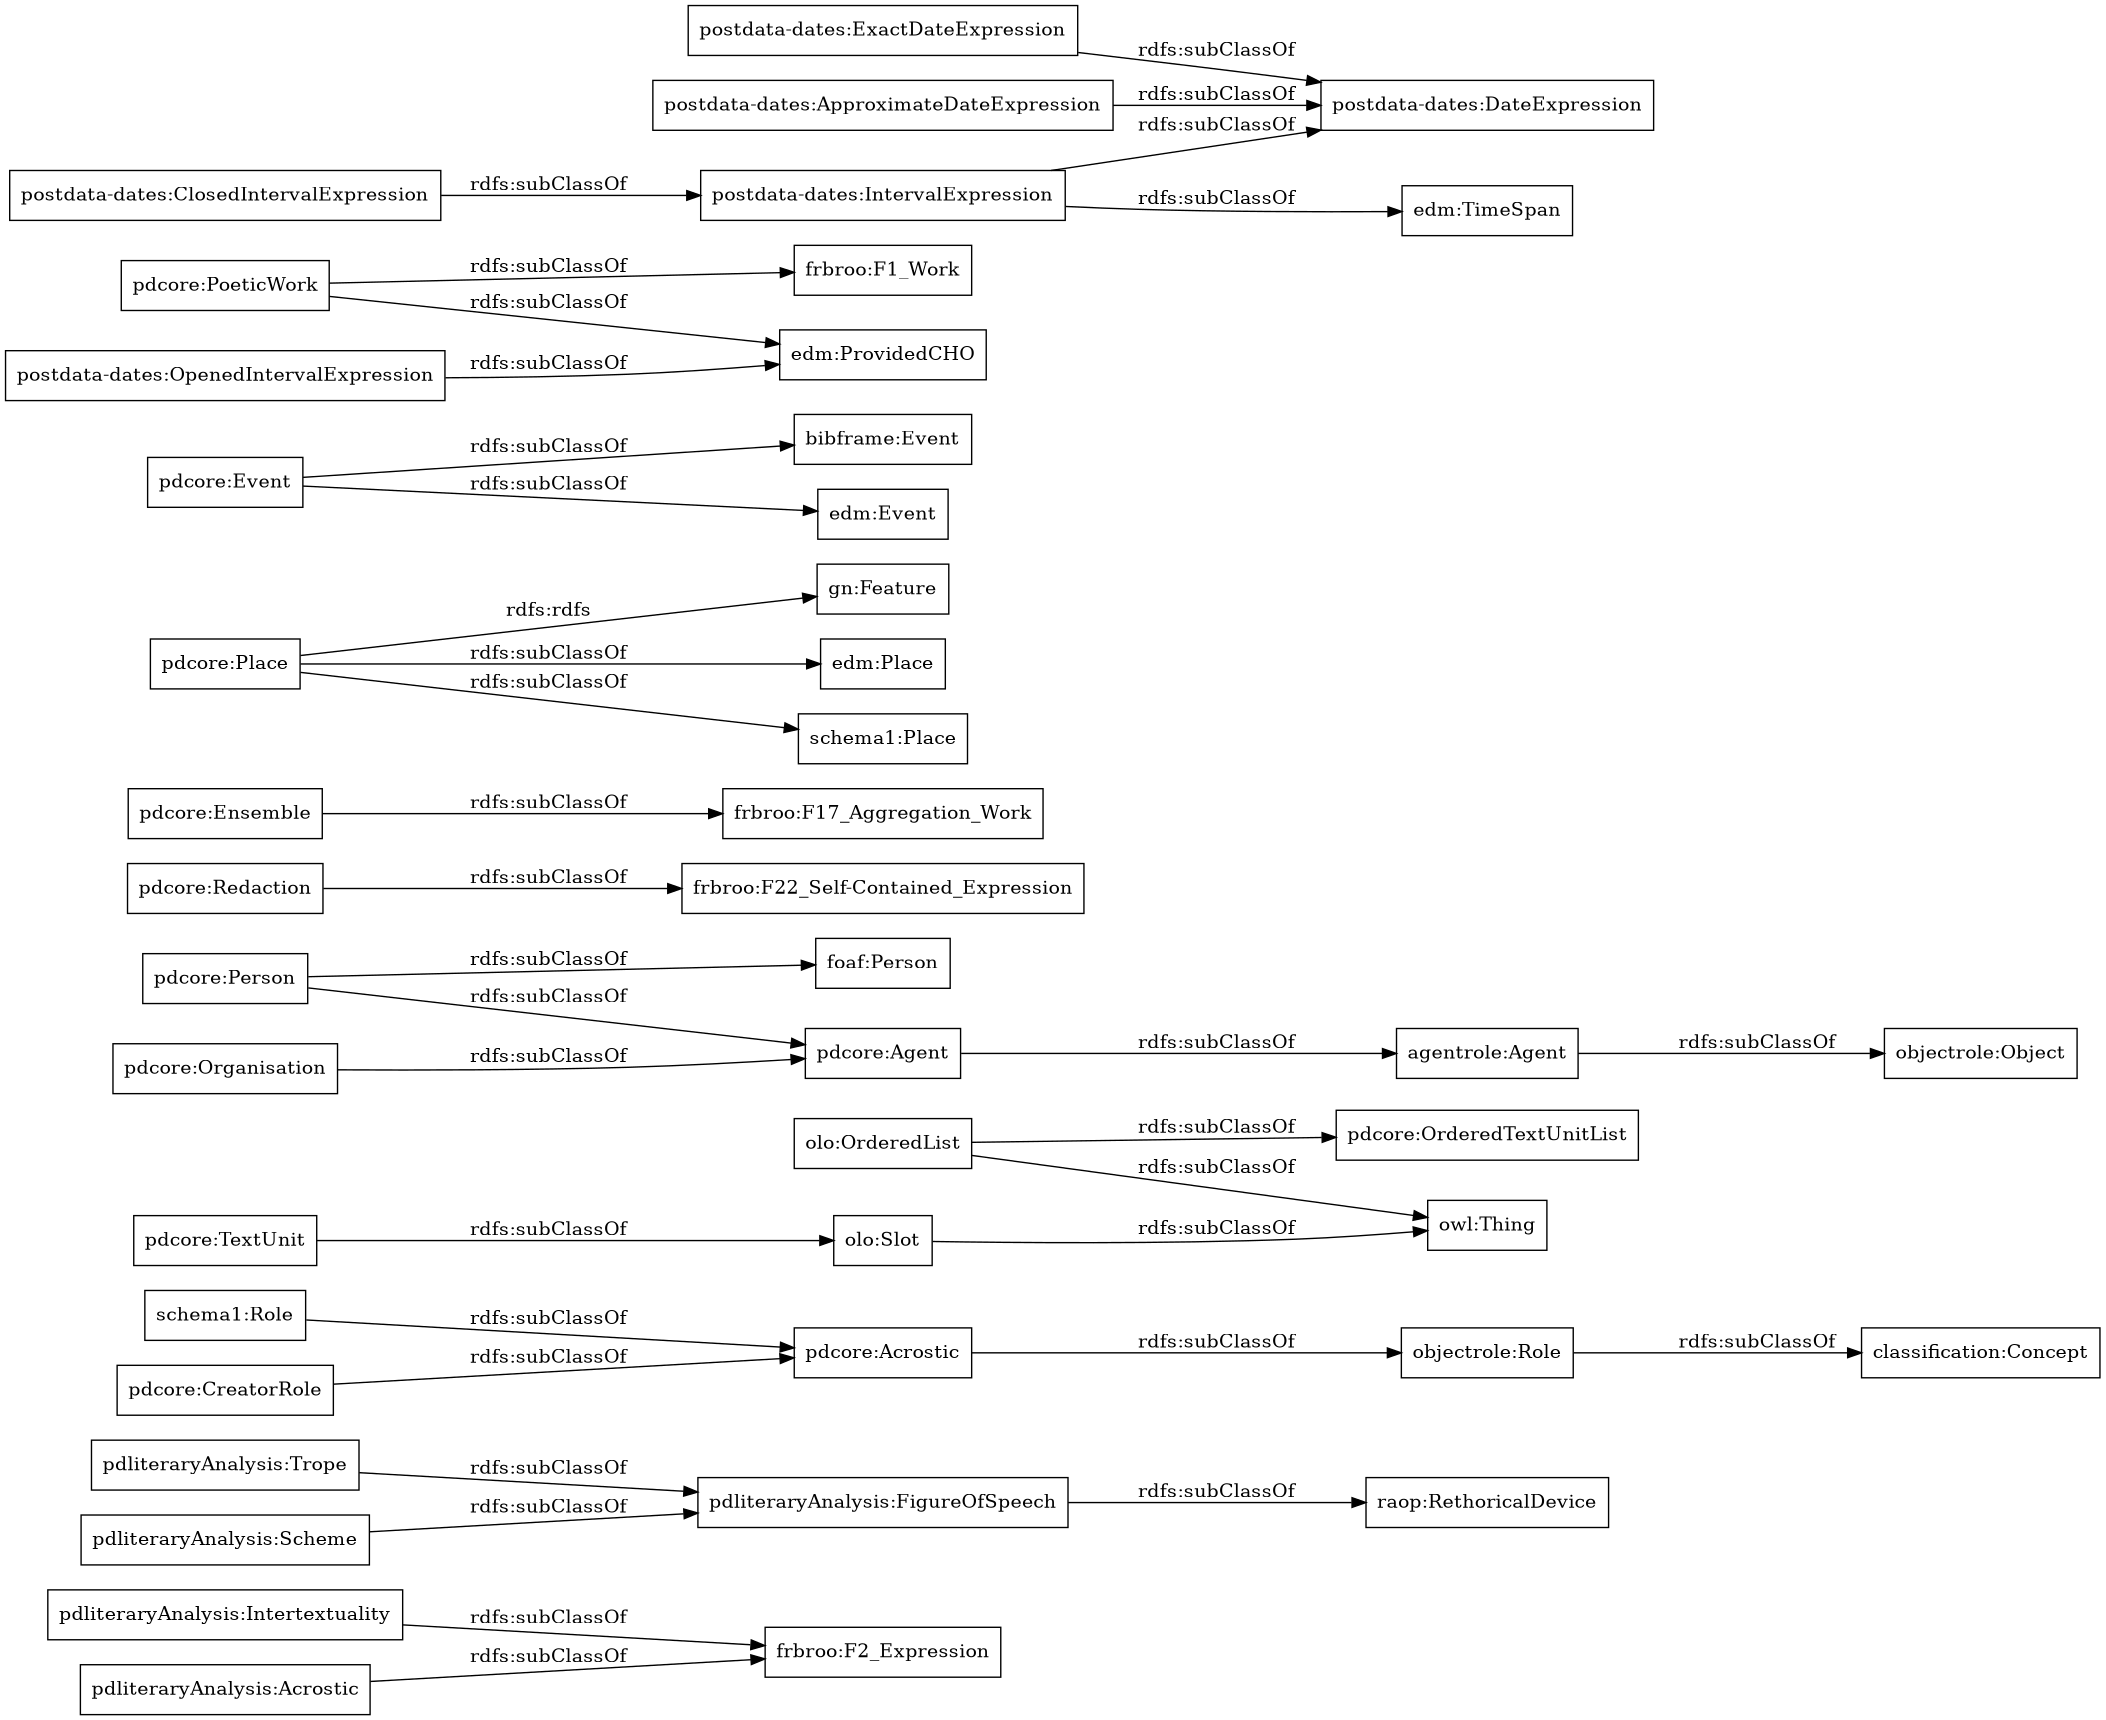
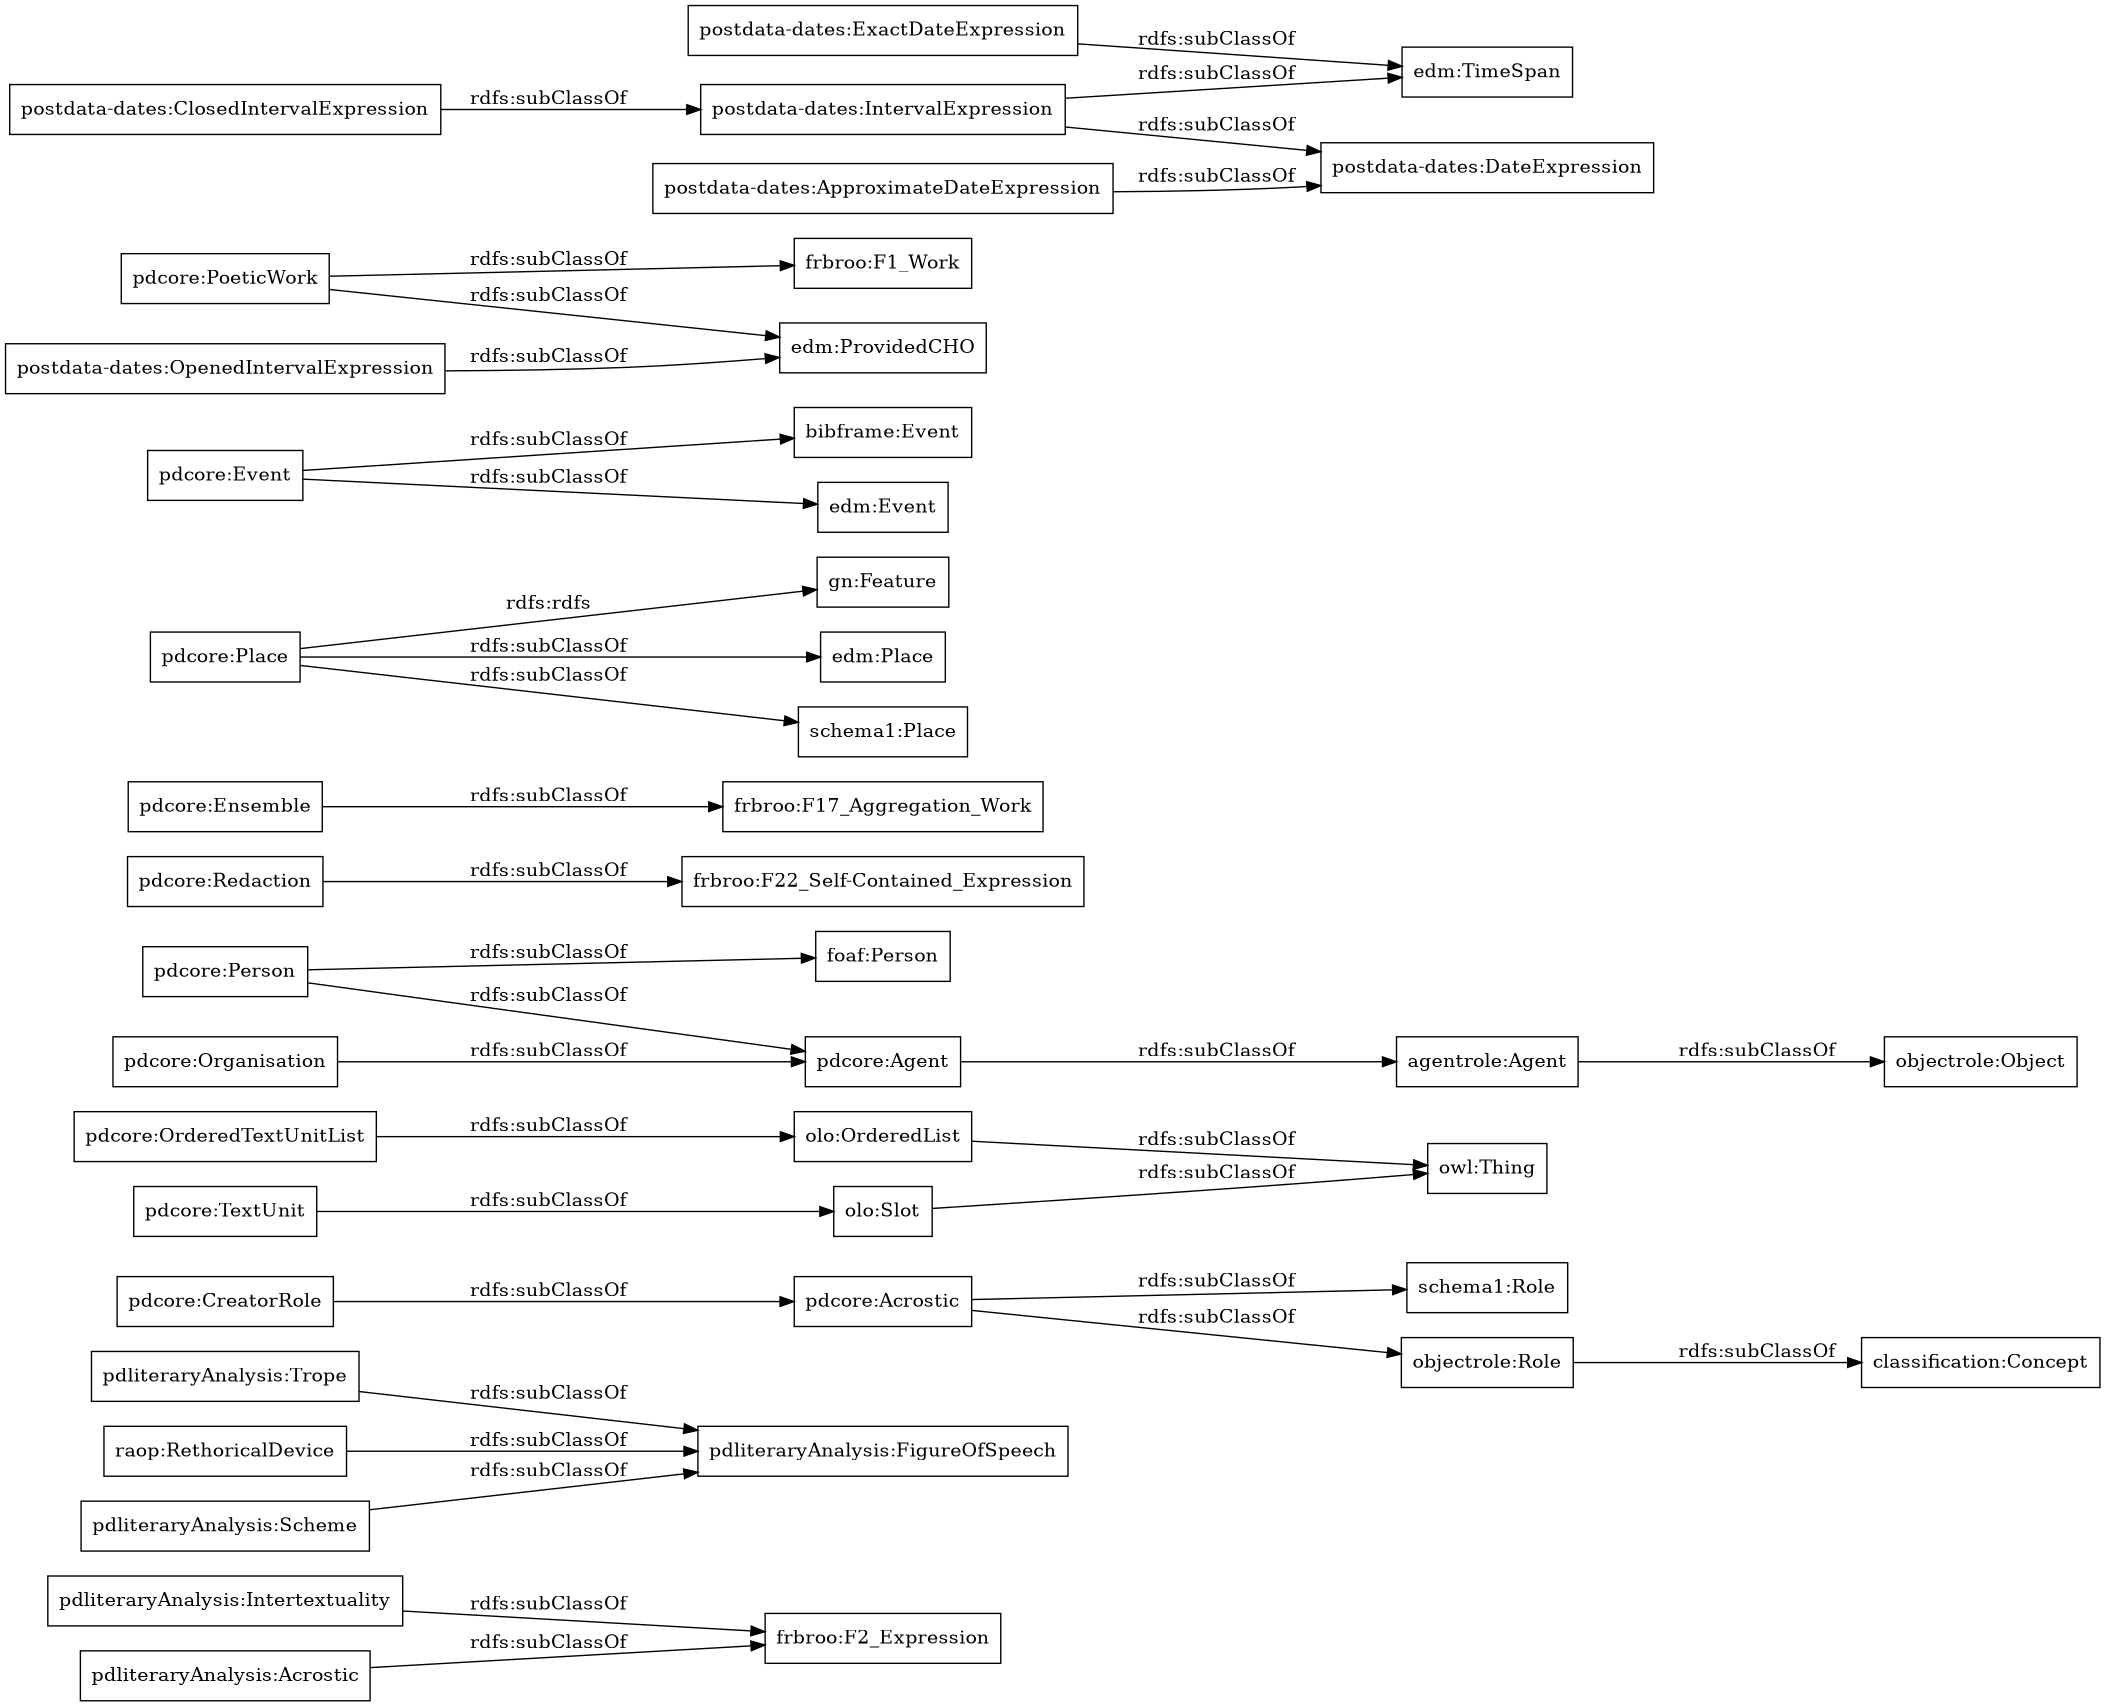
edge "postdata-dates:ExactDateExpression" -> "postdata-dates:DateExpression": now "postdata-dates:ExactDateExpression" -> "edm:TimeSpan"
edge "olo:OrderedList" -> "pdcore:OrderedTextUnitList": reversed
edge "schema1:Role" -> "pdcore:Acrostic": reversed
edge "pdliteraryAnalysis:FigureOfSpeech" -> "raop:RethoricalDevice": reversed
